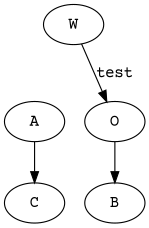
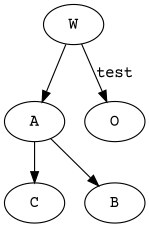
edge "W" -> "A": added
edge "O" -> "B": now "A" -> "B"
